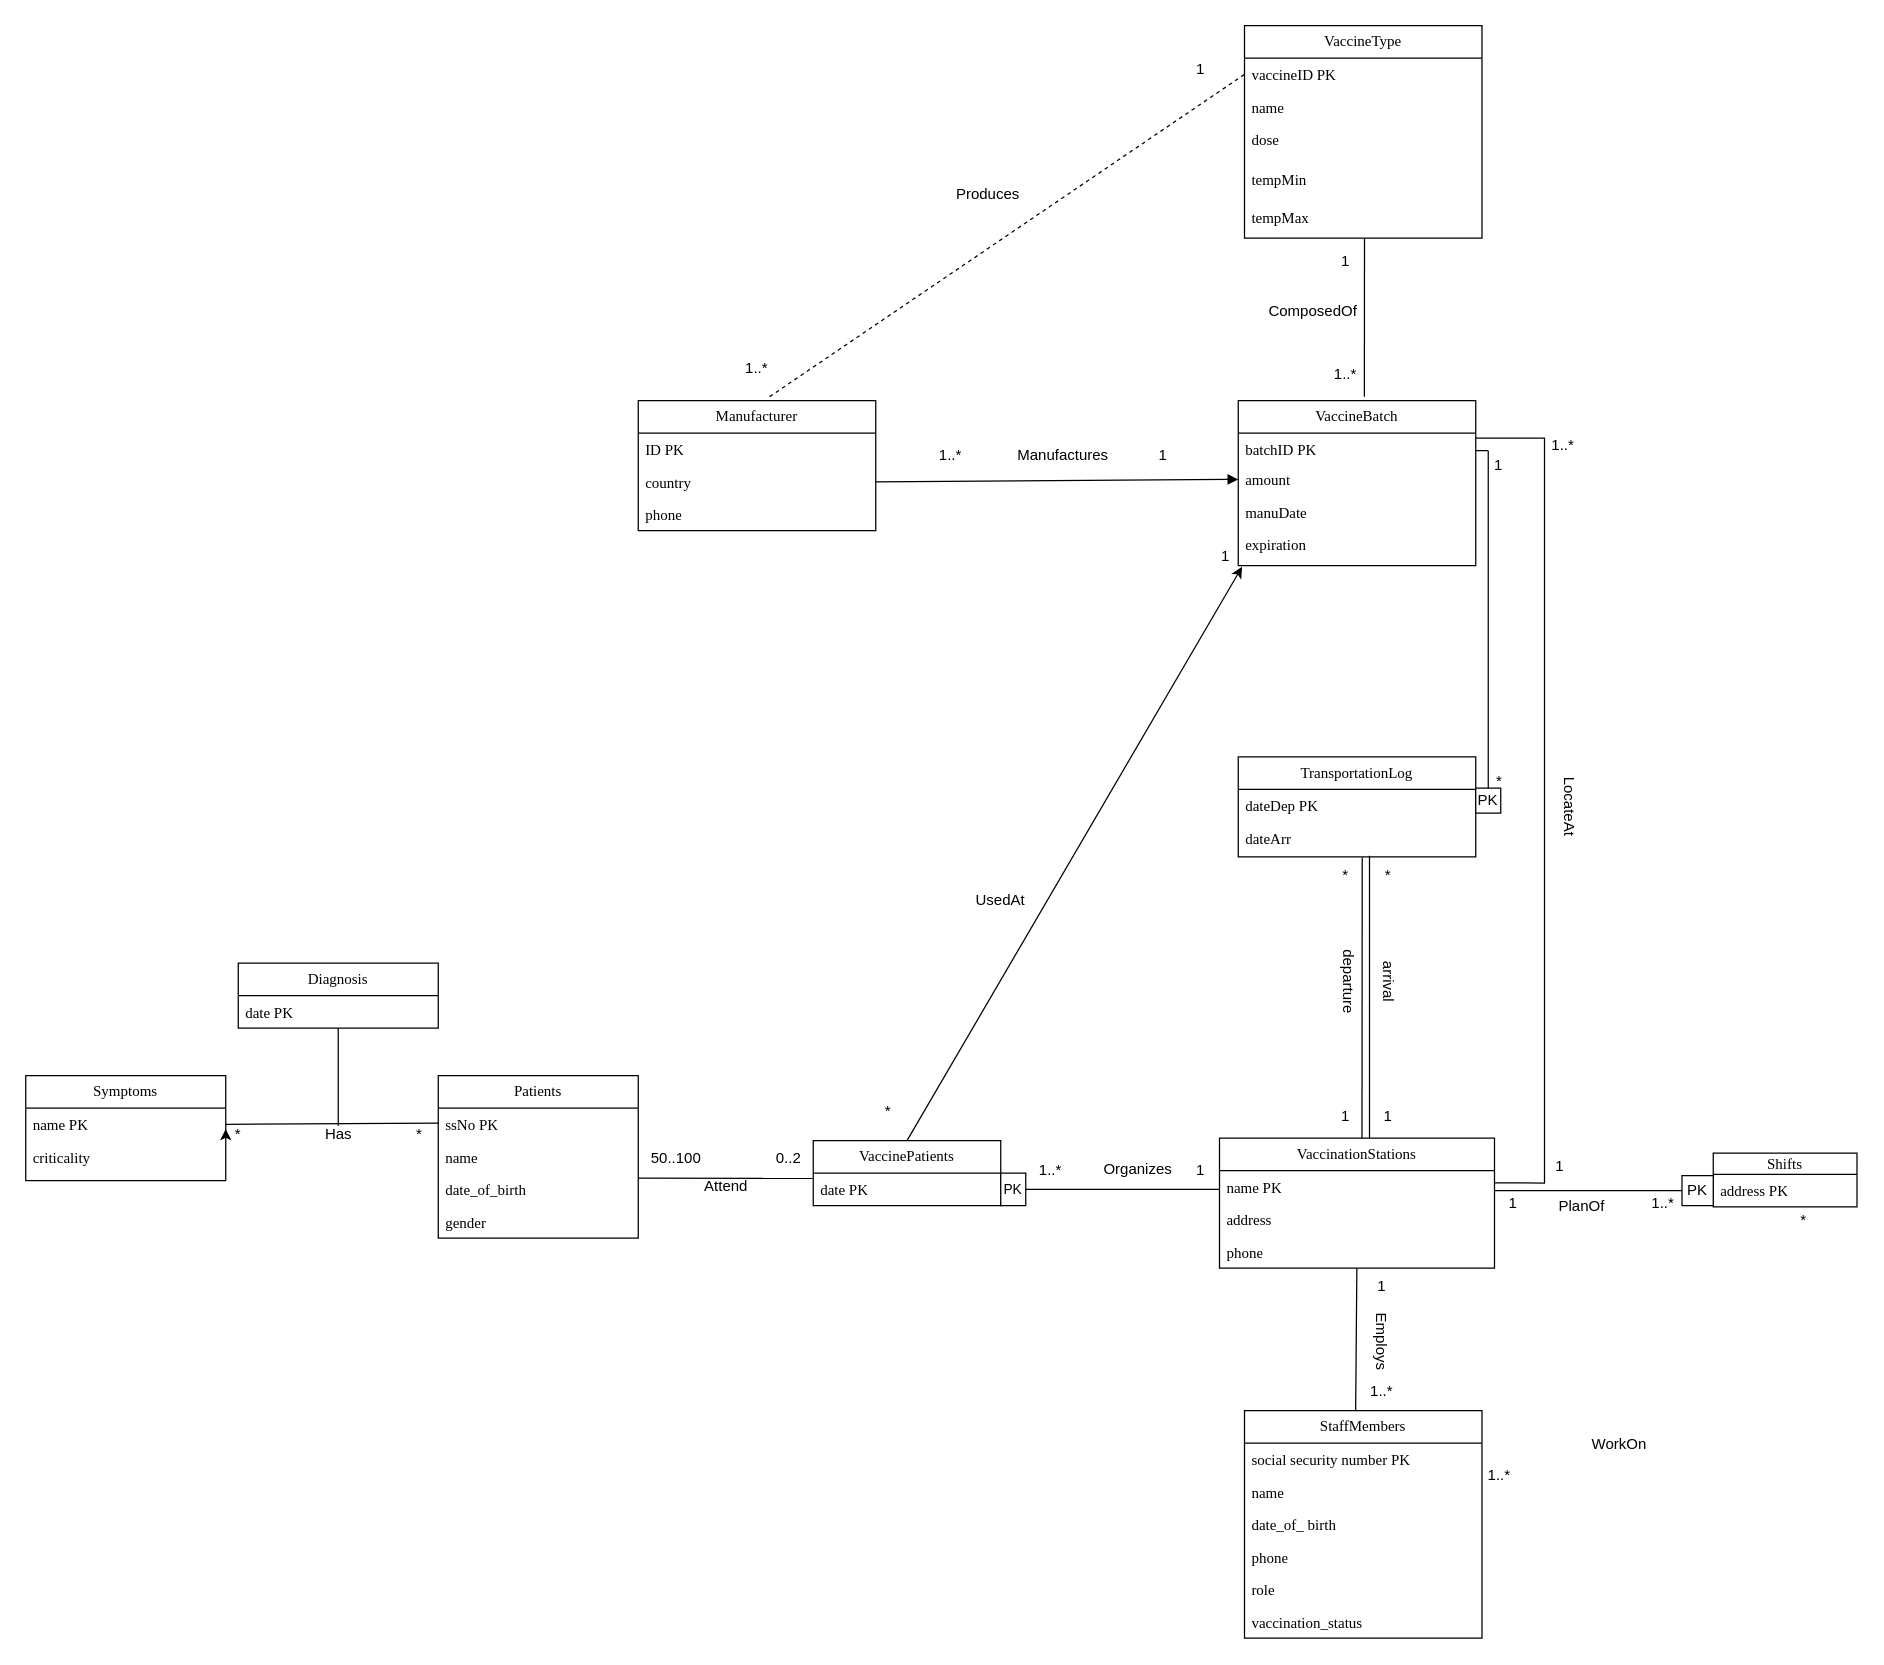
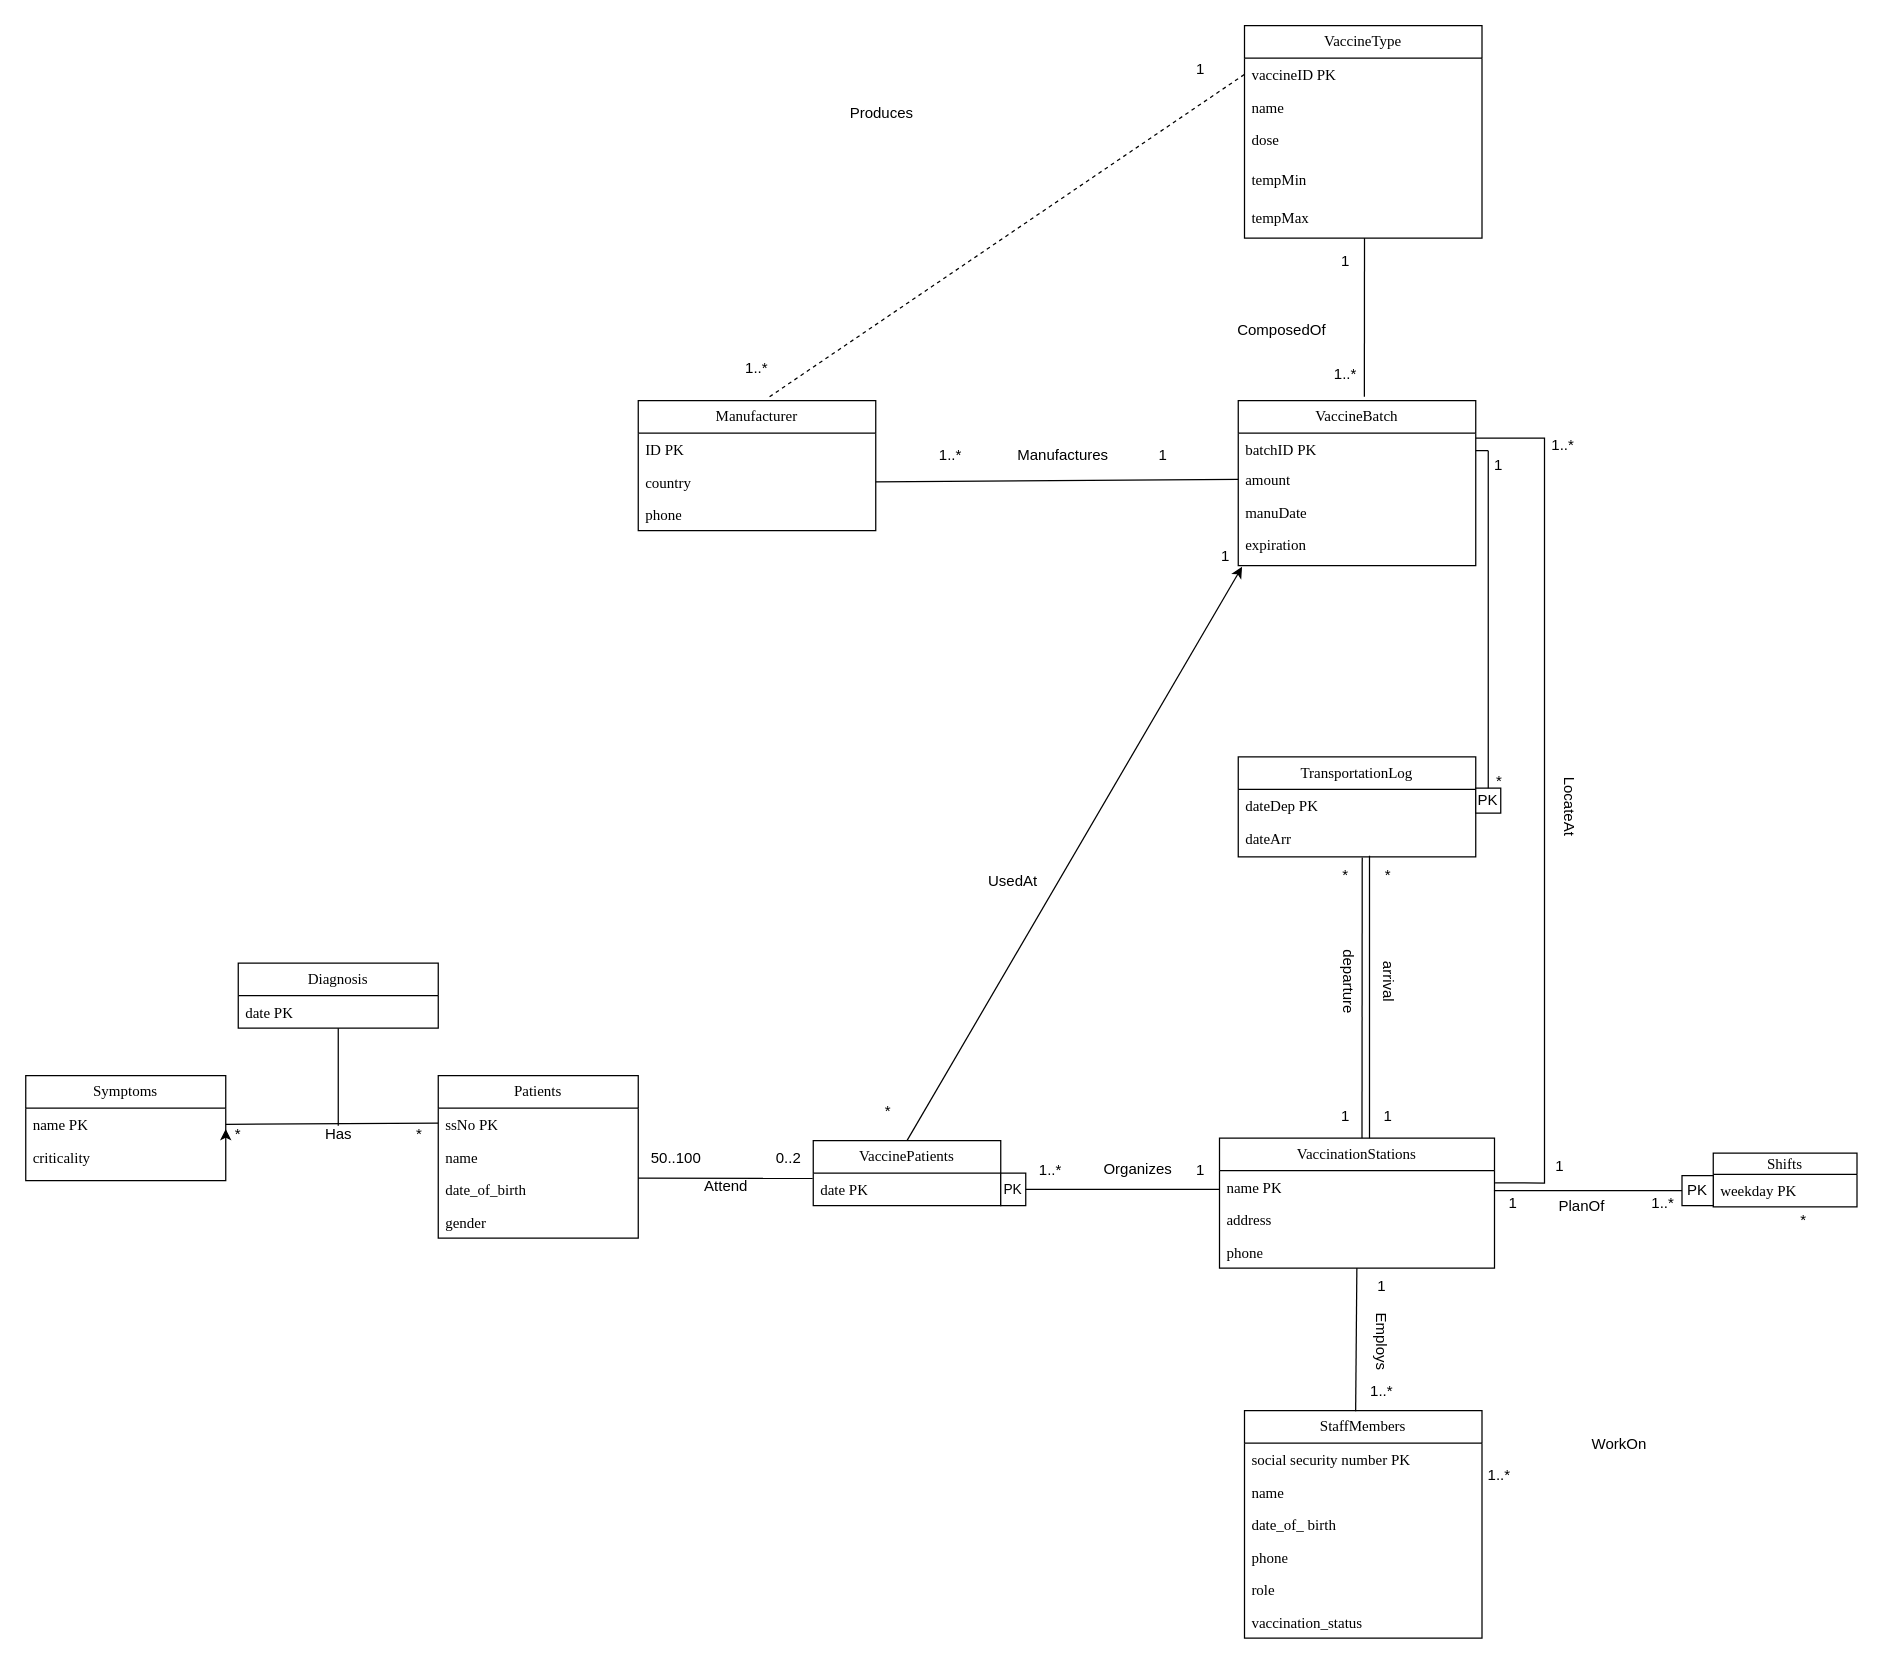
node "Produces": moved (988, 194) -> (882, 113)
node "ComposedOf": moved (1313, 312) -> (1282, 331)
edge "country" -> "amount": arrowhead block -> none
node "UsedAt": moved (1001, 901) -> (1013, 882)
node "address PK": label "address PK" -> "weekday PK"
